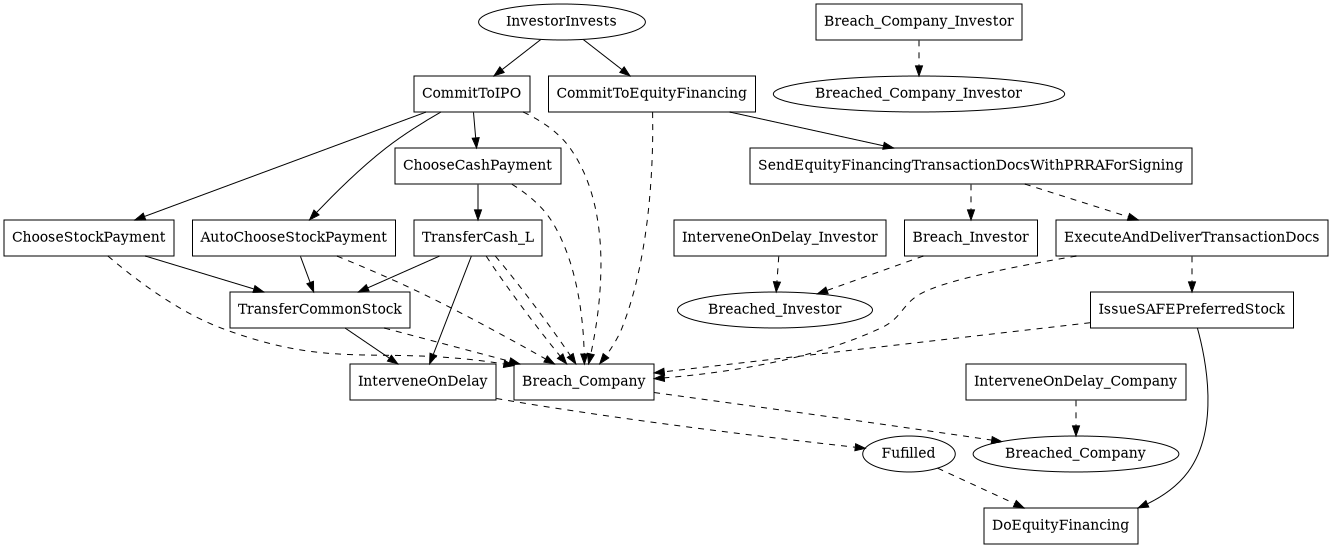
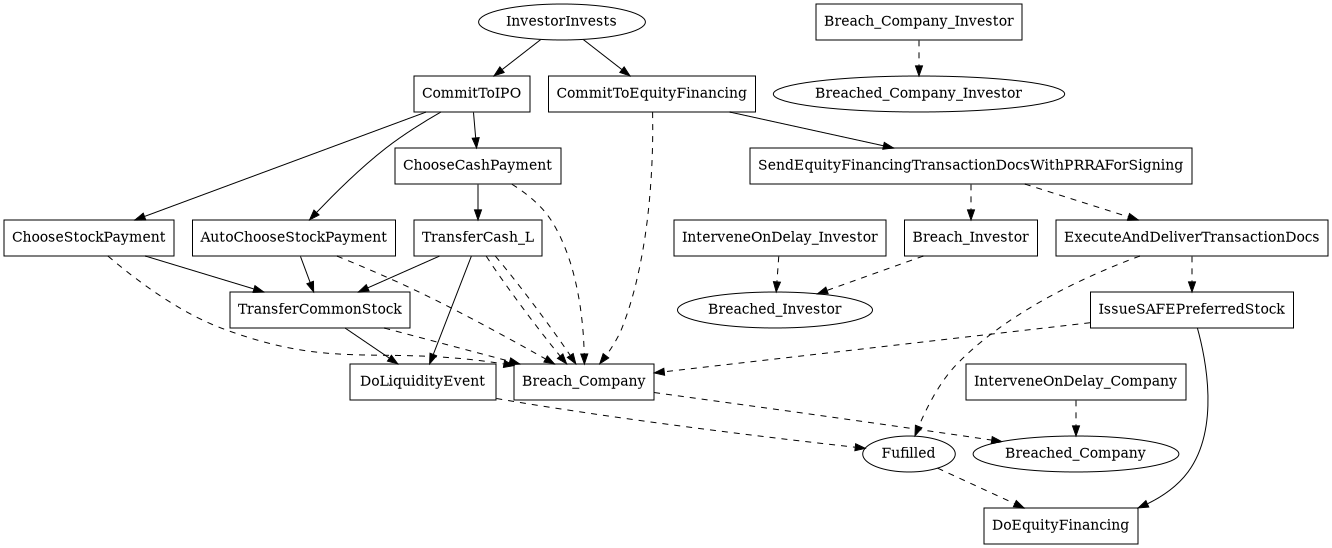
edge "CommitToIPO" -> "Breach_Company": removed
edge "ExecuteAndDeliverTransactionDocs" -> "Breach_Company": now "ExecuteAndDeliverTransactionDocs" -> "Fufilled"
node "InterveneOnDelay": label "InterveneOnDelay" -> "DoLiquidityEvent"
